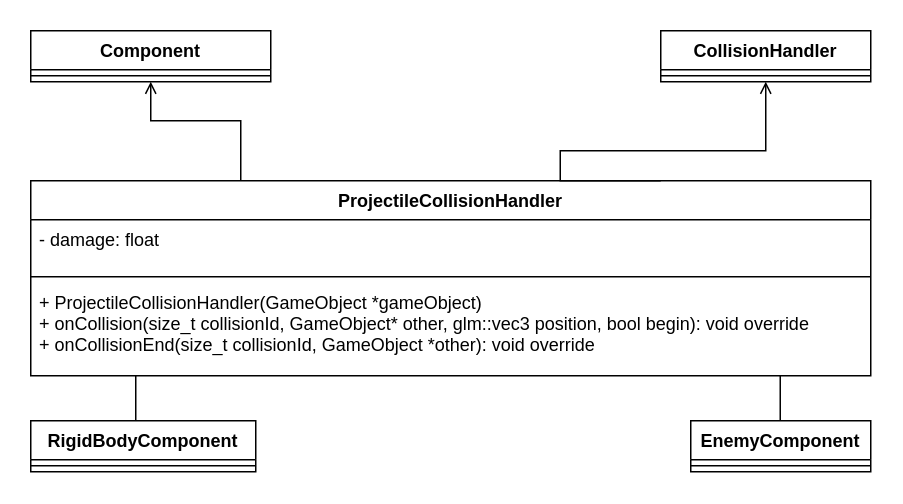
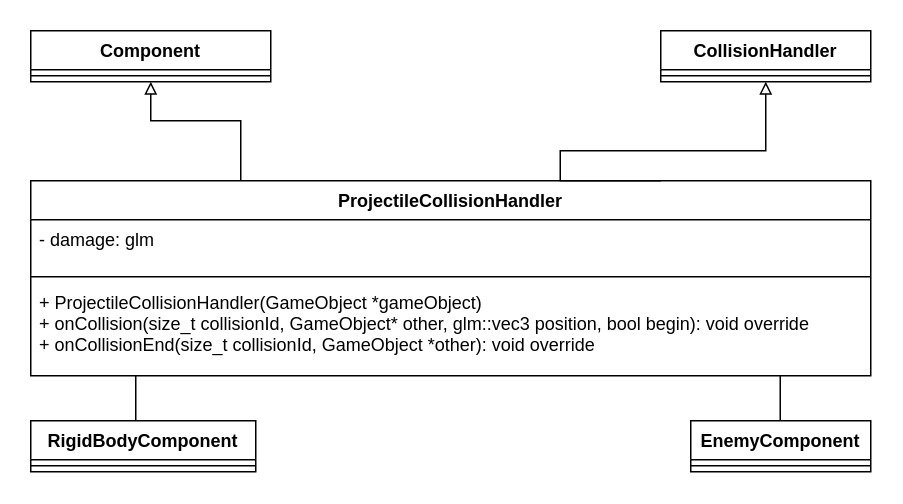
edge "ProjectileCollisionHandler" -> "Component": arrowhead open -> block
edge "ProjectileCollisionHandler" -> "CollisionHandler": arrowhead open -> block
node "- damage: float": label "- damage: float" -> "- damage: glm"
